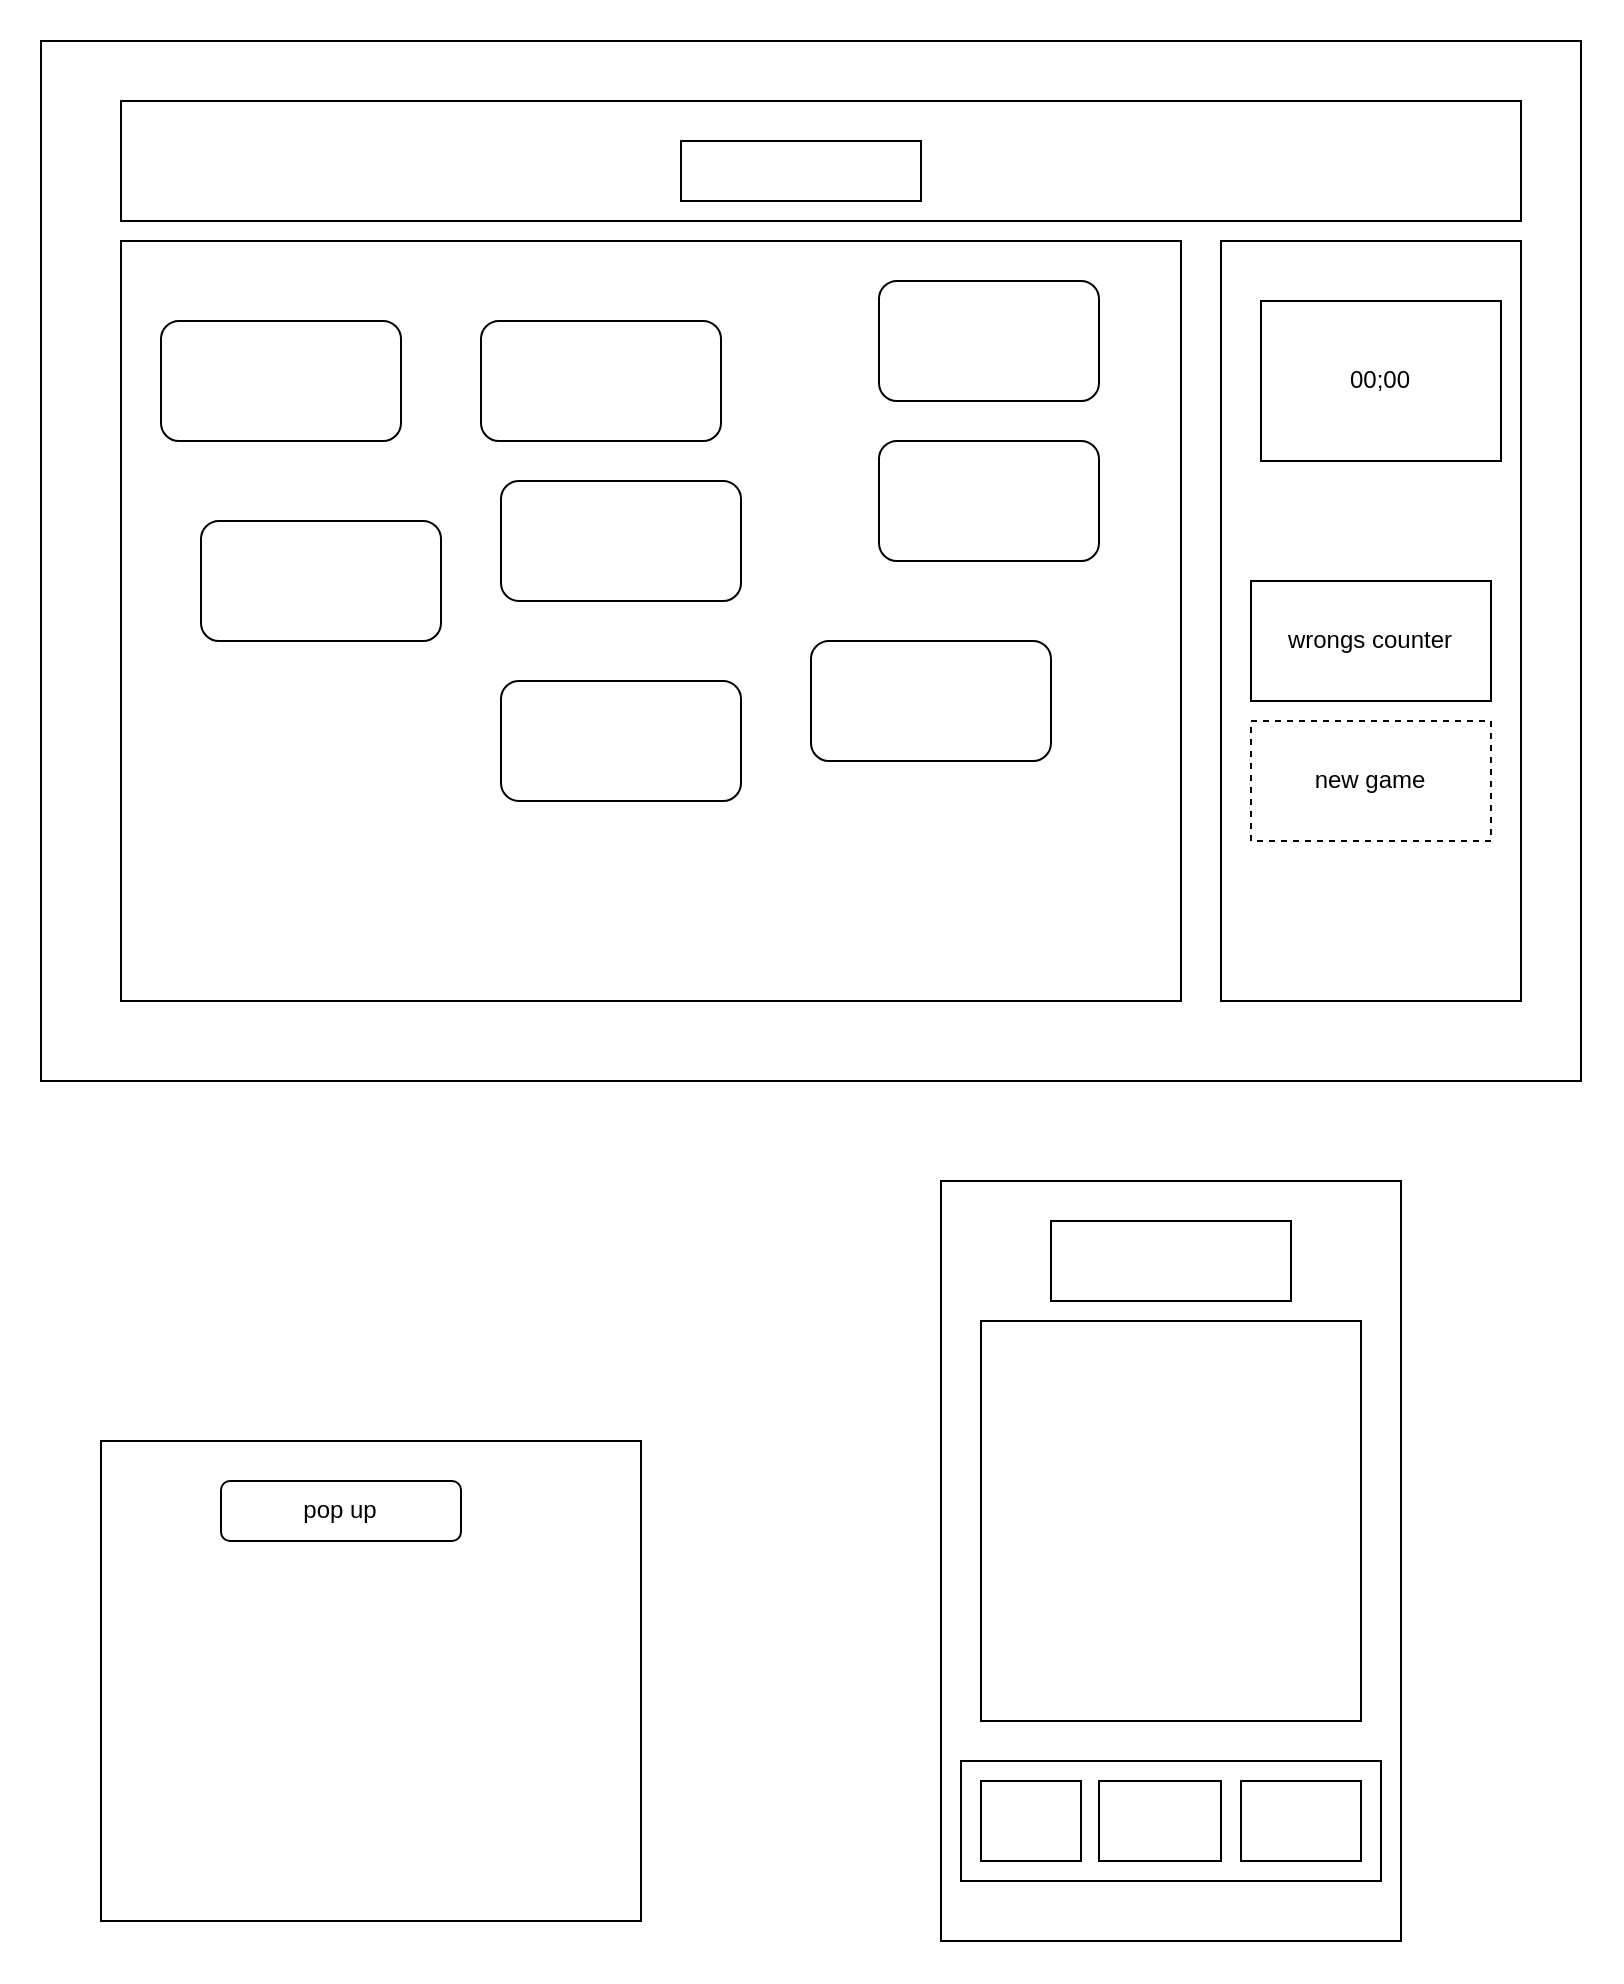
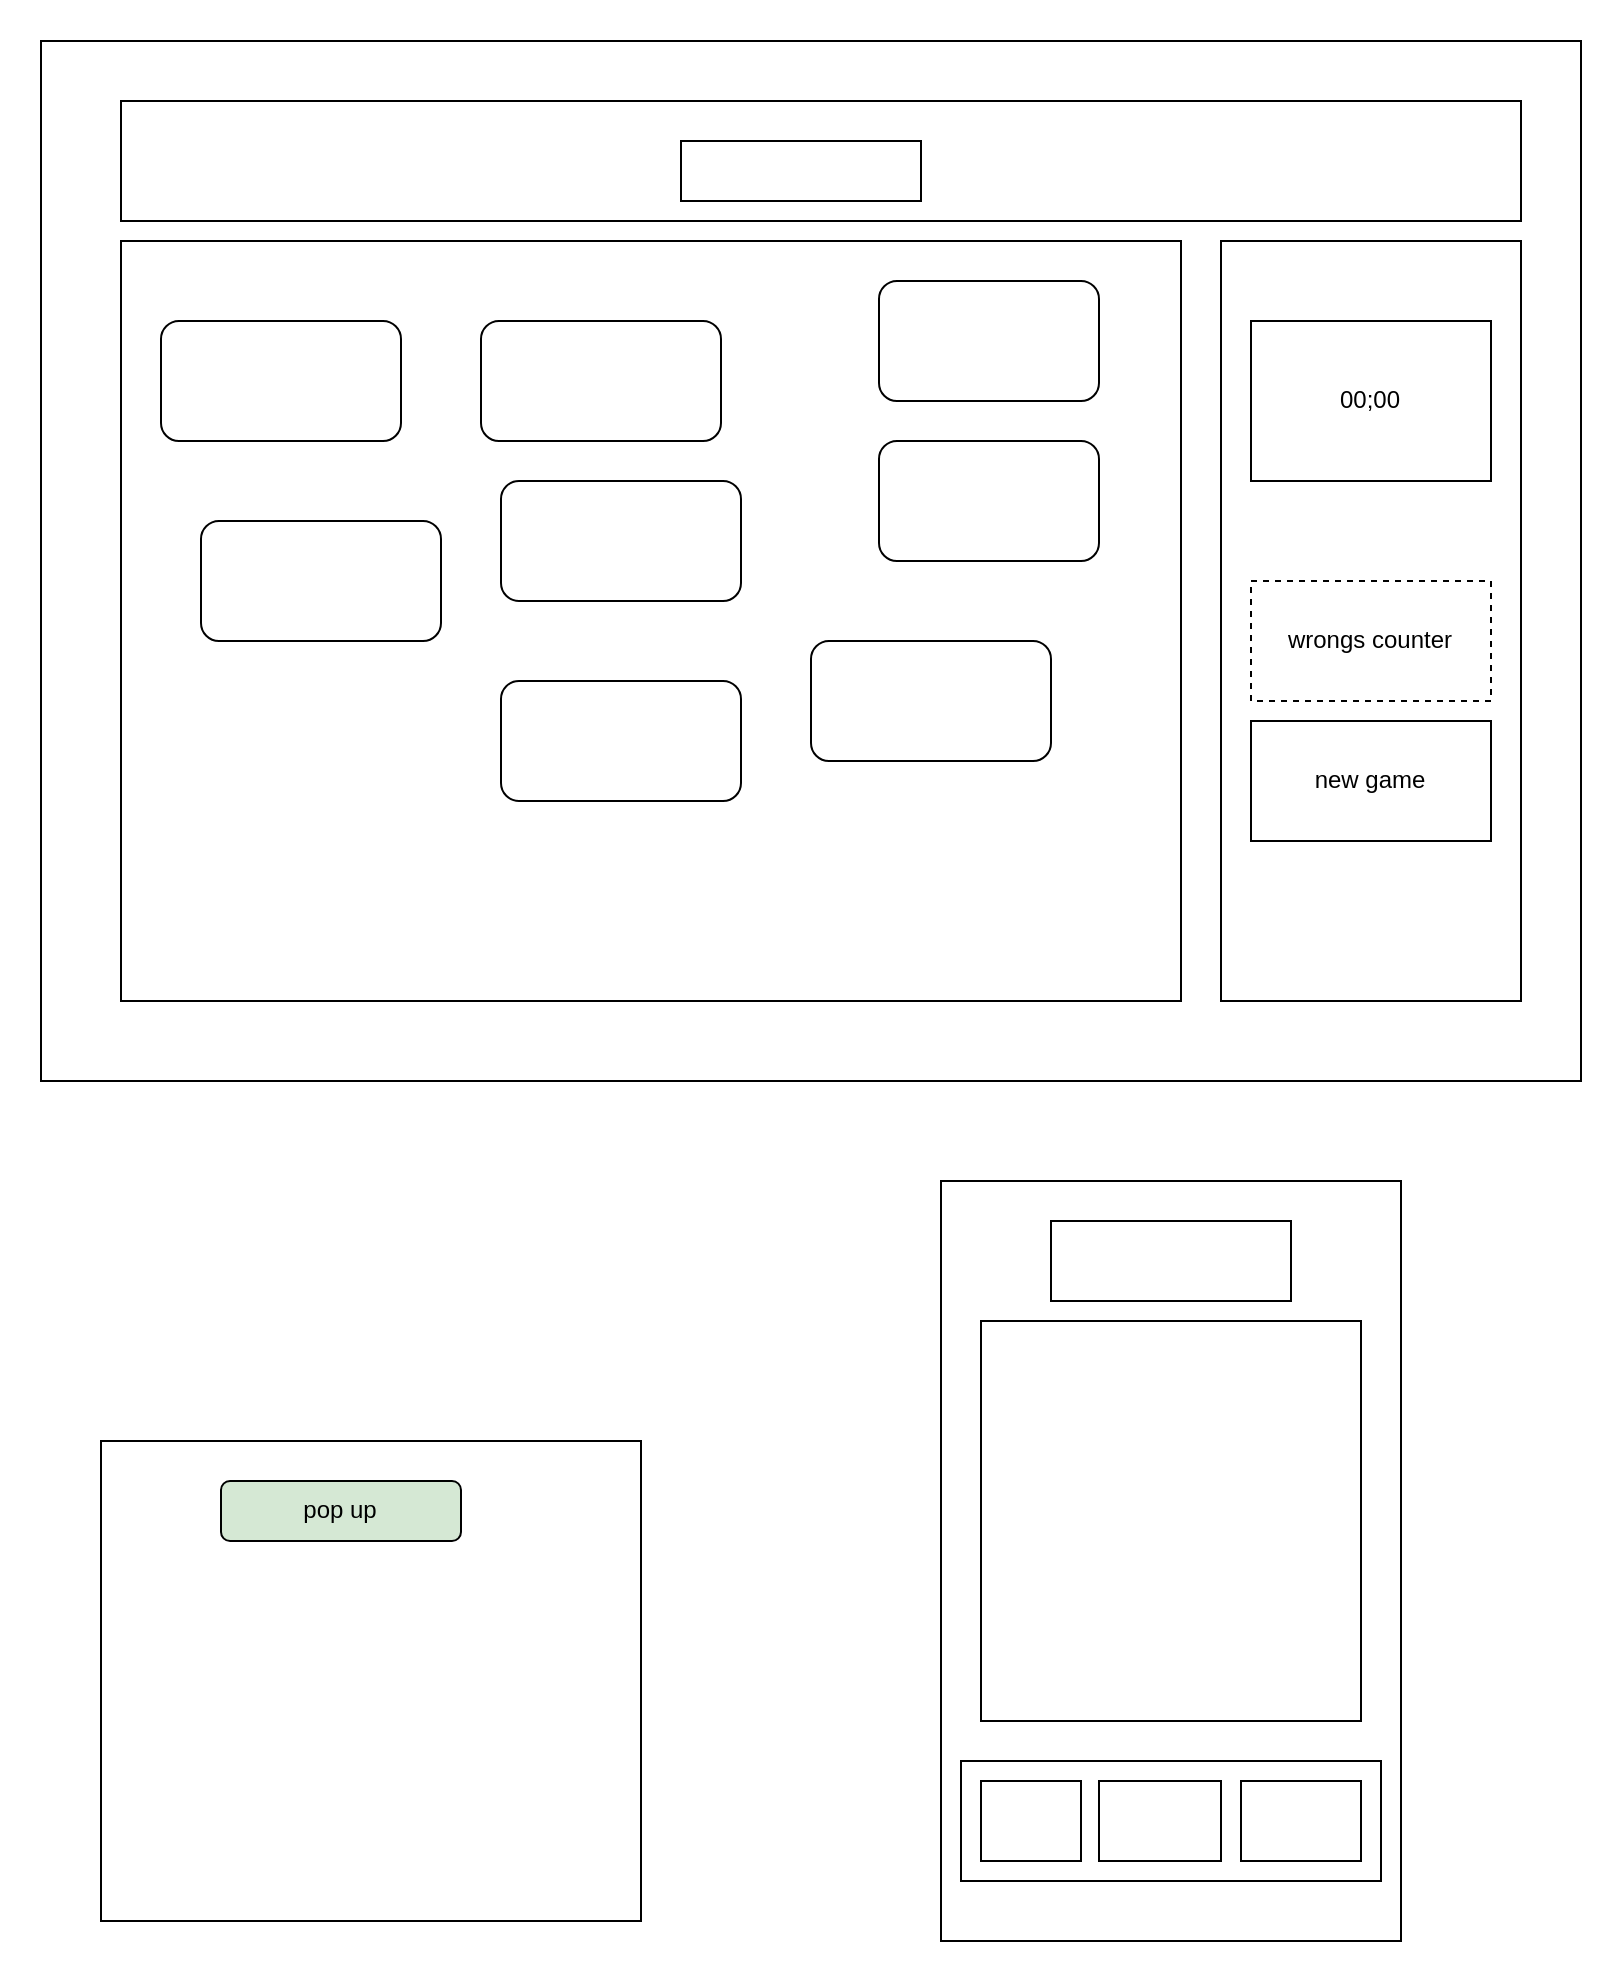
node "00;00": moved (1381, 381) -> (1371, 401)
node "wrongs counter": style solid -> dashed
node "new game": style dashed -> solid
node "pop up": fillcolor #ffffff -> #d5e8d4
